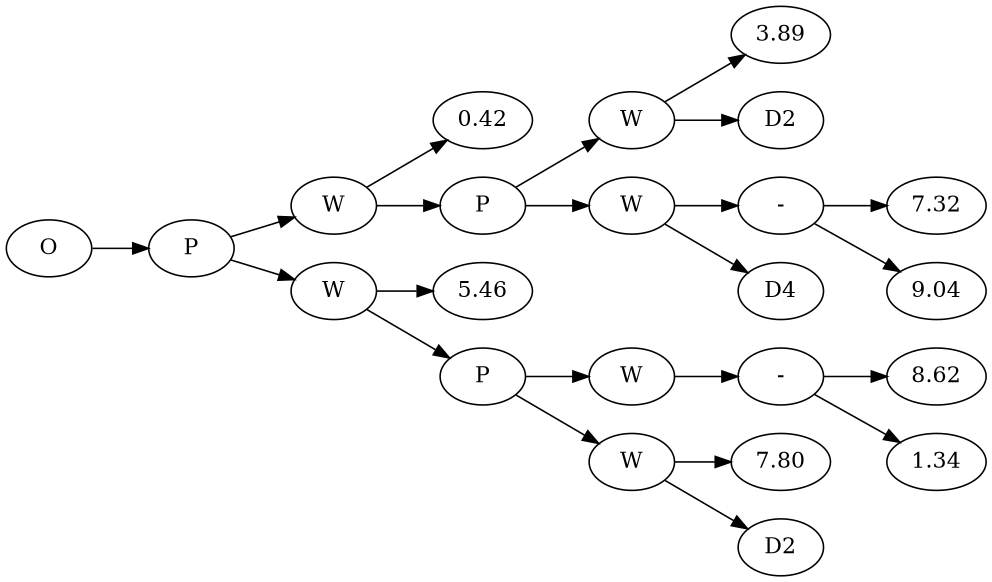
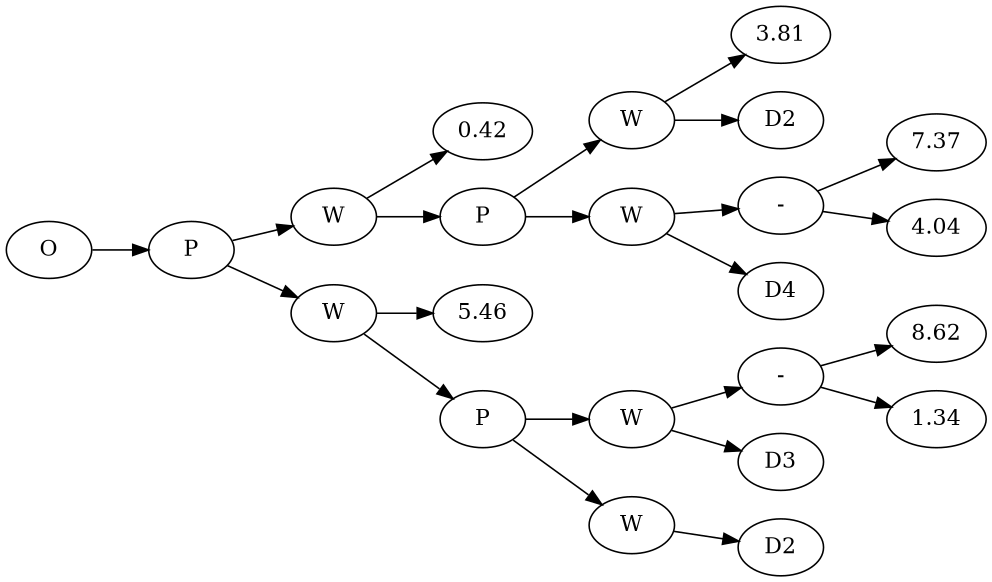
node "3.89": label "3.89" -> "3.81"
node "7.32": label "7.32" -> "7.37"
node "9.04": label "9.04" -> "4.04"
node "7.80": removed
node "D3": added
